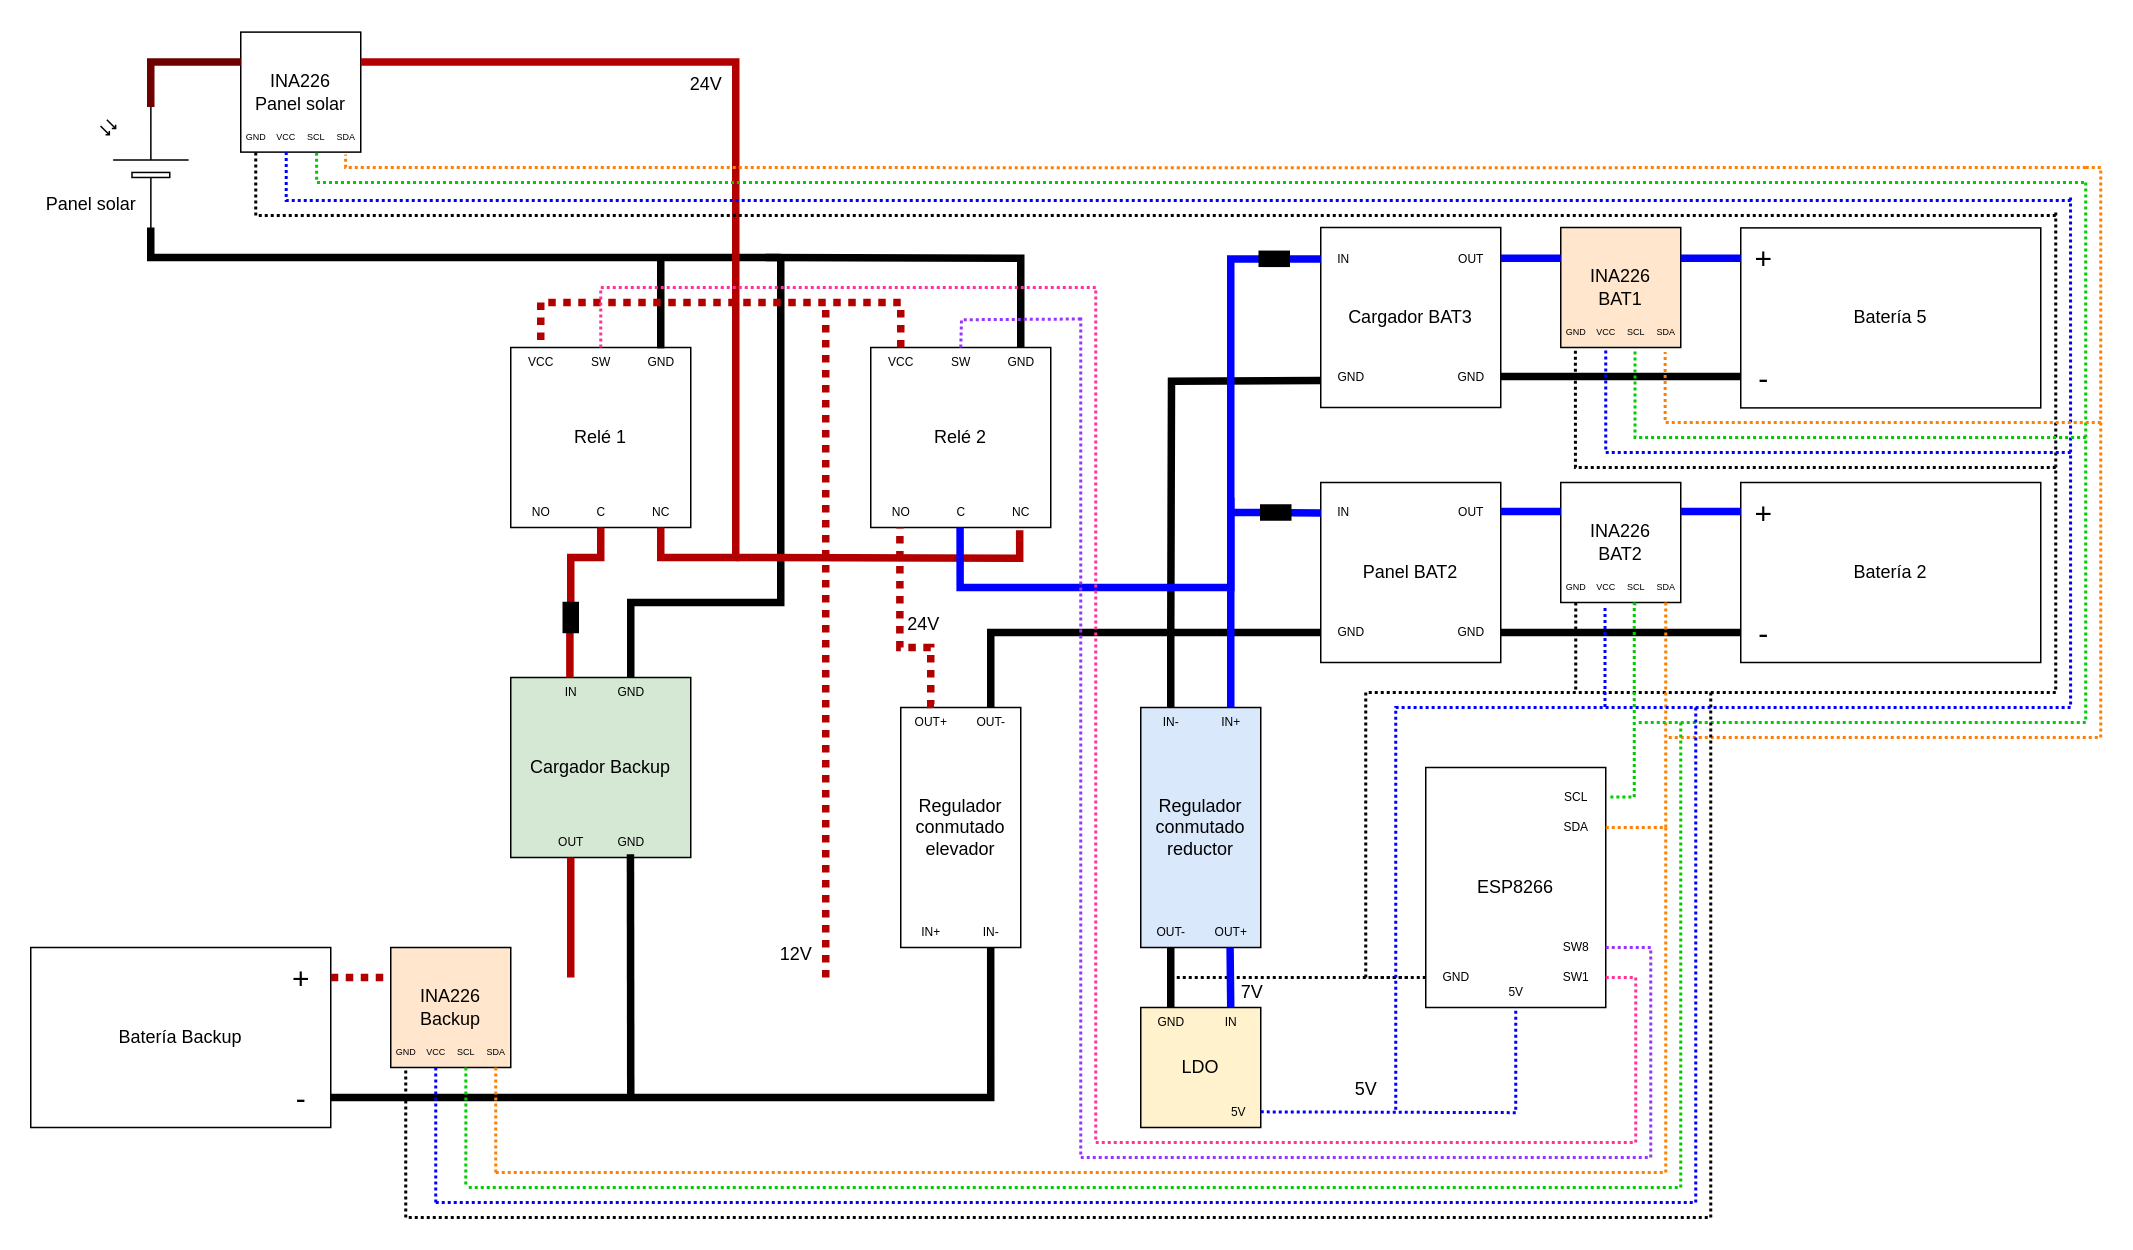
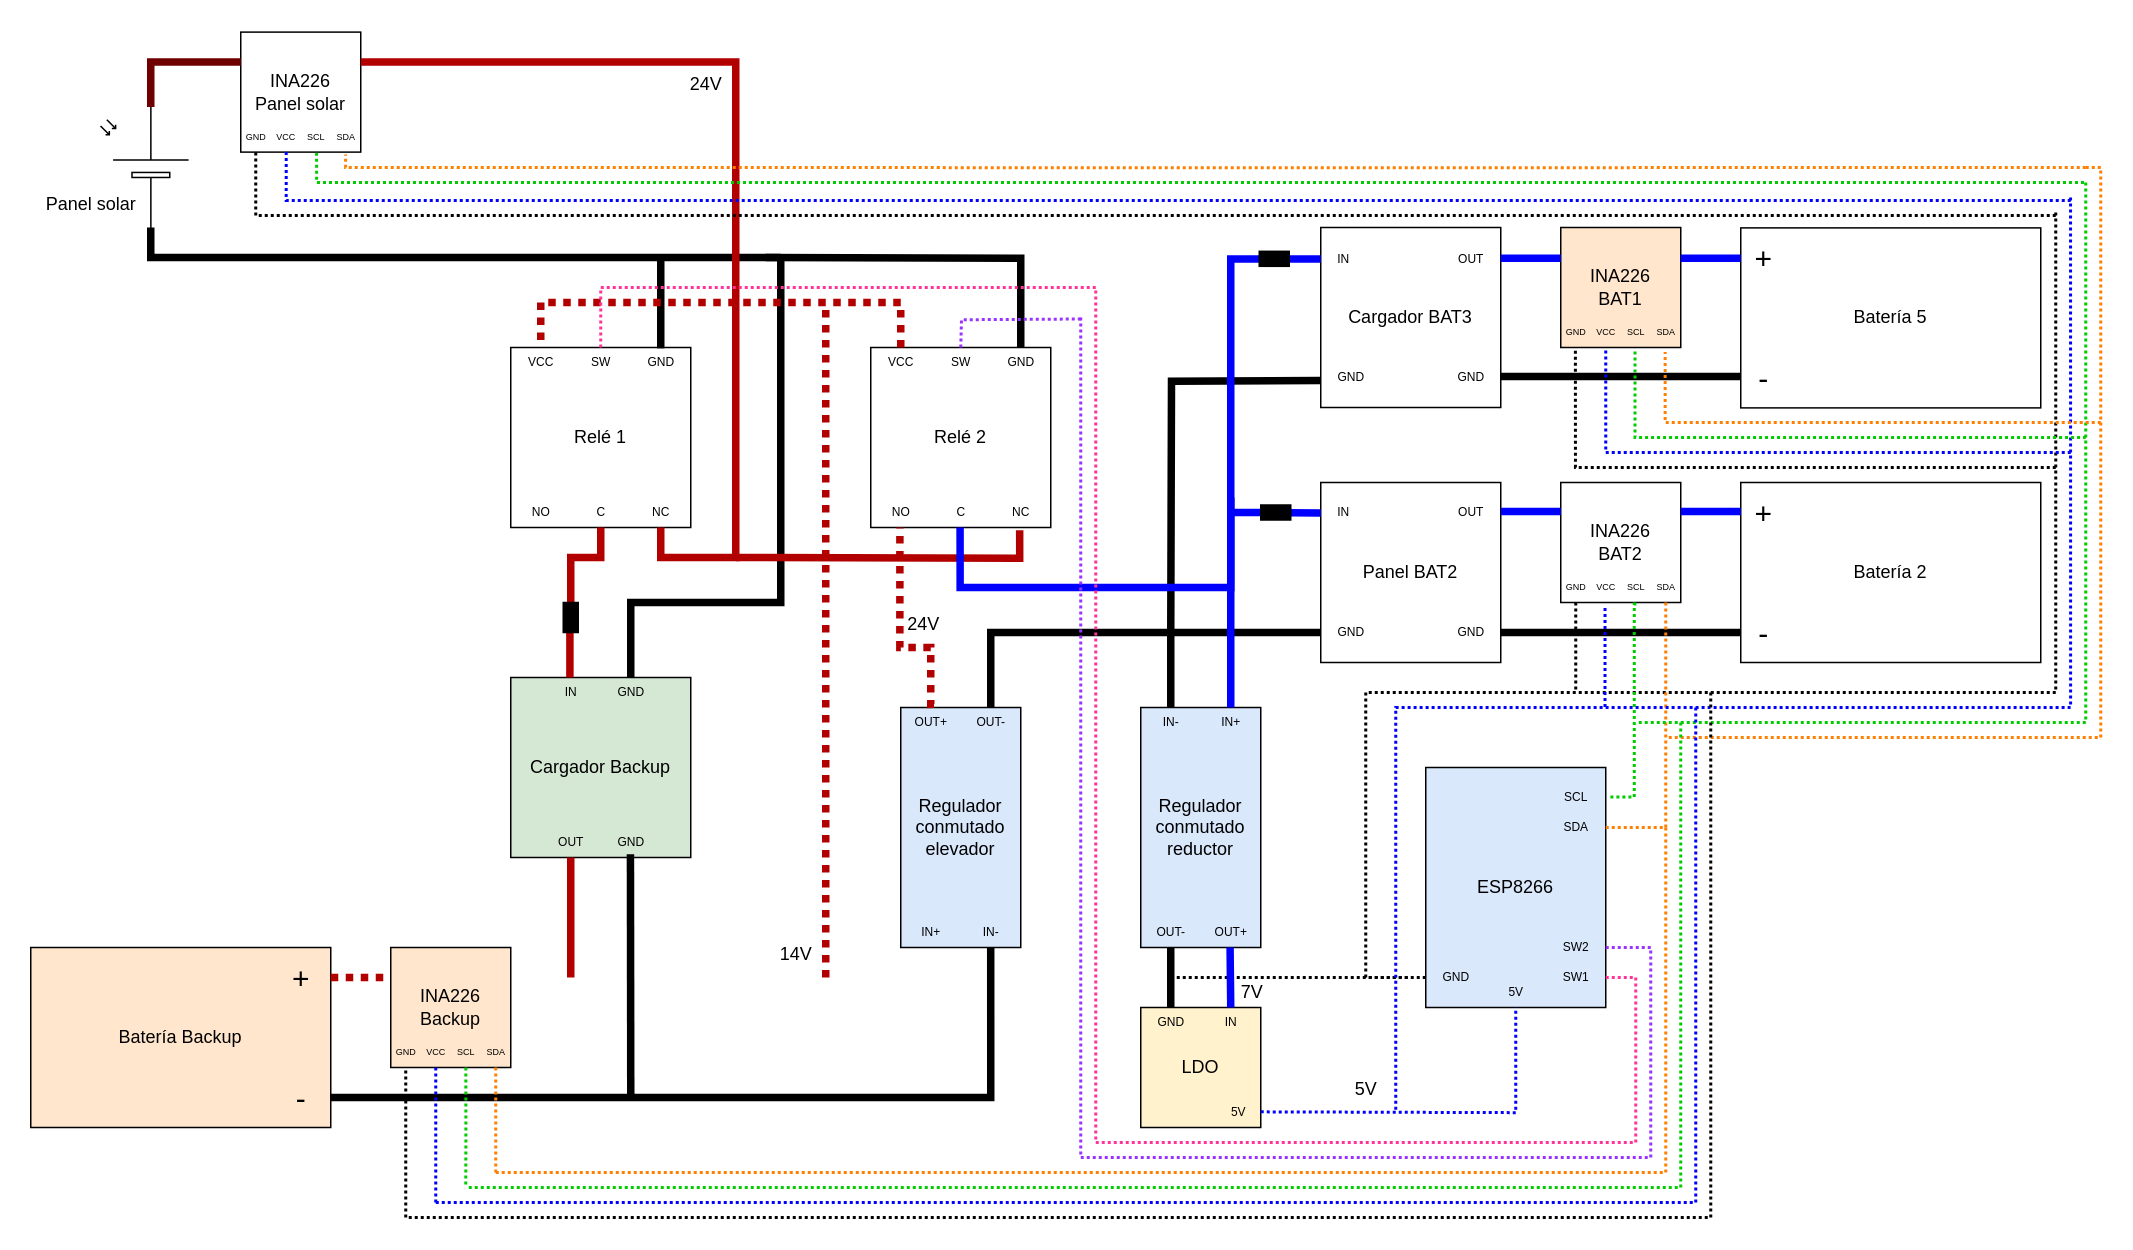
node "Regulador conmutado elevador": fillcolor #ffffff -> #dae8fc
node "ESP8266": fillcolor #ffffff -> #dae8fc
node "SW8": label "SW8" -> "SW2"
node "12V": label "12V" -> "14V"
node "Batería Backup": fillcolor #ffffff -> #ffe6cc
